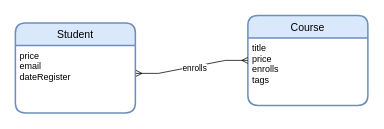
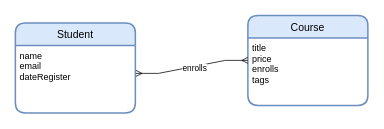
node "price email dateRegister": label "price email dateRegister" -> "name email dateRegister"
